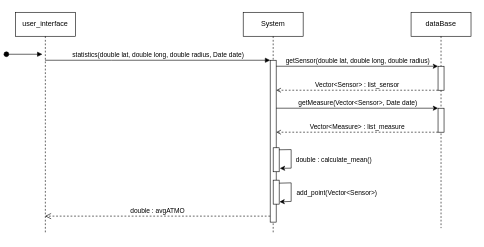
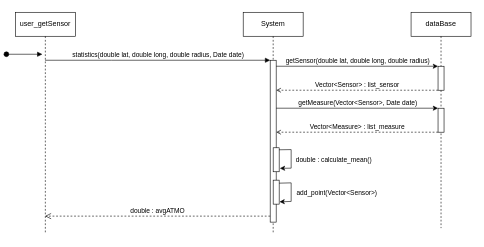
node "user_interface": label "user_interface" -> "user_getSensor"
